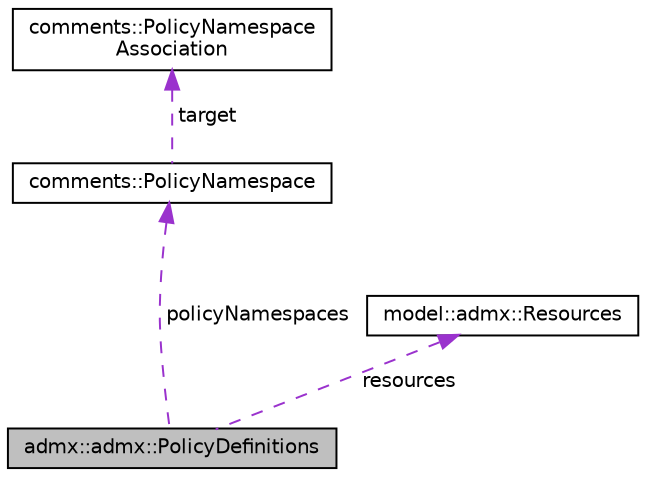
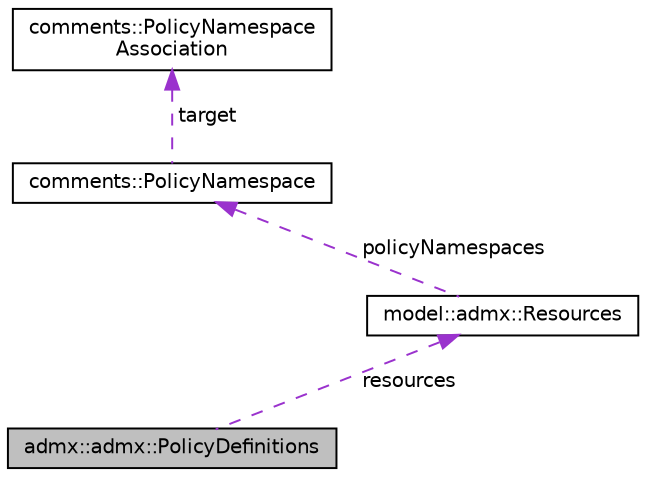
edge "admx::admx::PolicyDefinitions" -> "comments::PolicyNamespace": now "model::admx::Resources" -> "comments::PolicyNamespace"
